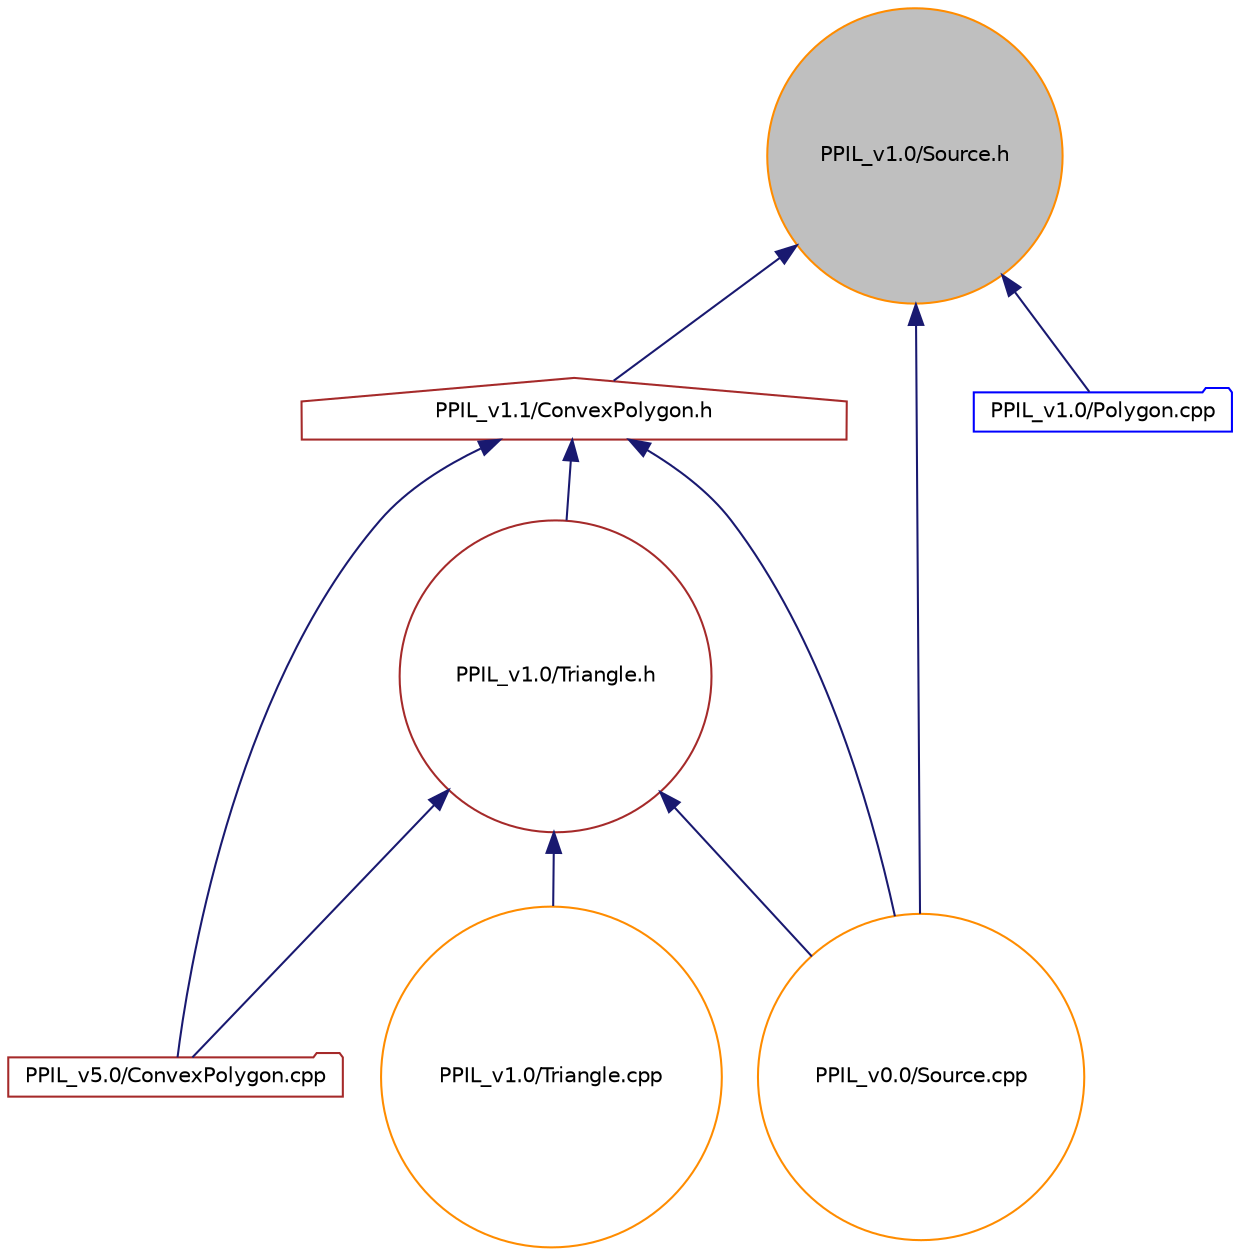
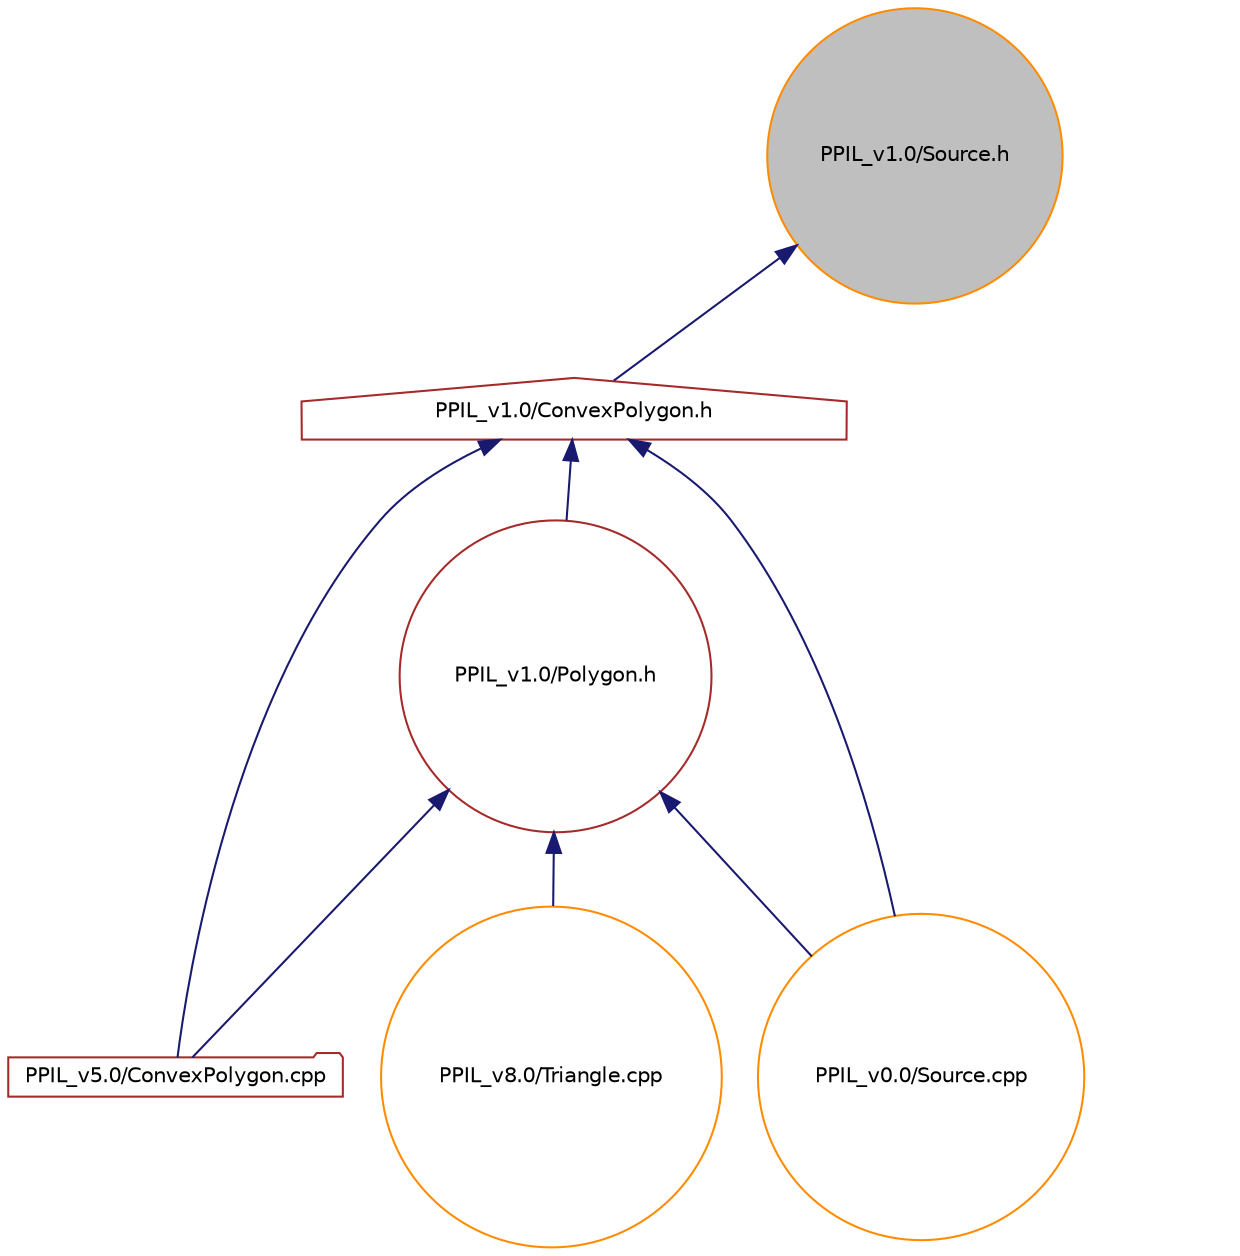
node "PPIL_v1.1/ConvexPolygon.h": label "PPIL_v1.1/ConvexPolygon.h" -> "PPIL_v1.0/ConvexPolygon.h"
node "PPIL_v1.0/Polygon.cpp": removed
edge "PPIL_v0.0/Source.cpp" -> "PPIL_v1.0/Source.h": removed
node "PPIL_v1.0/Triangle.h": label "PPIL_v1.0/Triangle.h" -> "PPIL_v1.0/Polygon.h"
node "PPIL_v1.0/Triangle.cpp": label "PPIL_v1.0/Triangle.cpp" -> "PPIL_v8.0/Triangle.cpp"
